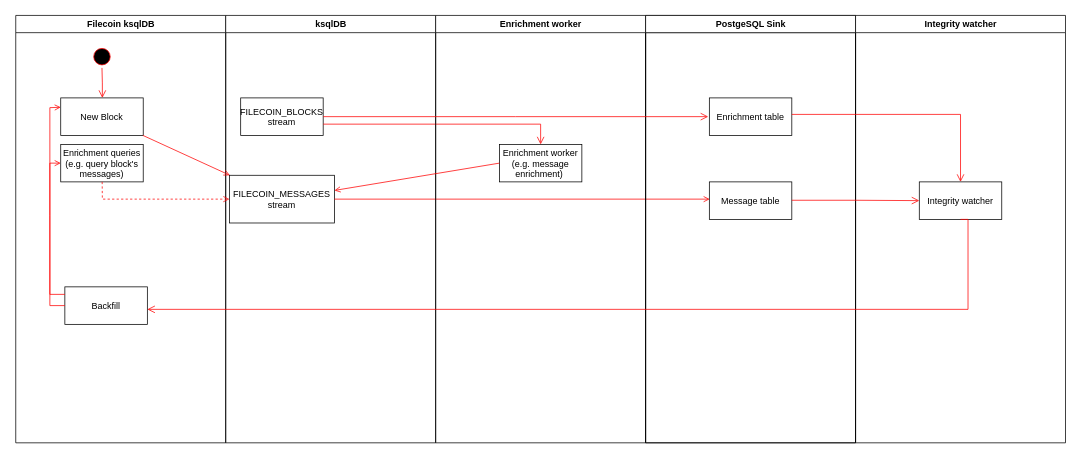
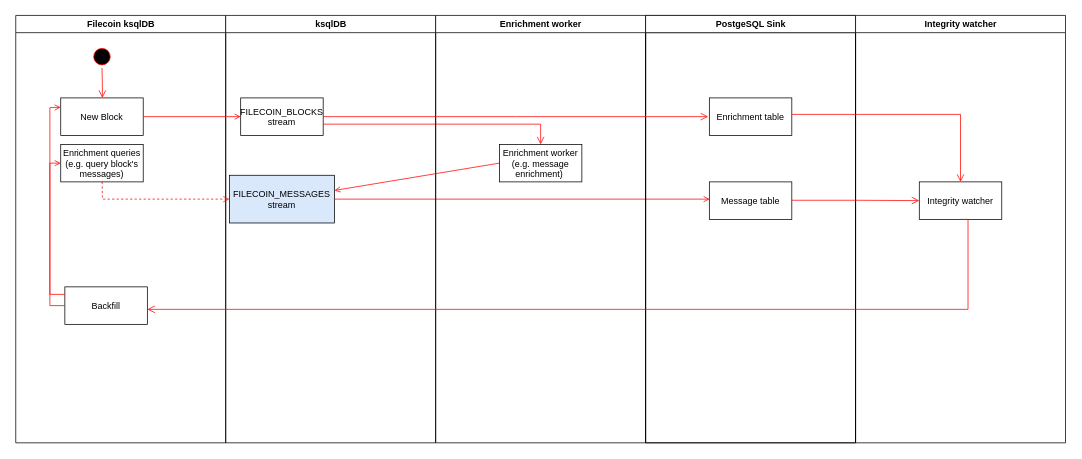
edge "New Block" -> "FILECOIN_MESSAGES stream": now "New Block" -> "FILECOIN_BLOCKS stream"
node "FILECOIN_MESSAGES stream": fillcolor #ffffff -> #dae8fc
